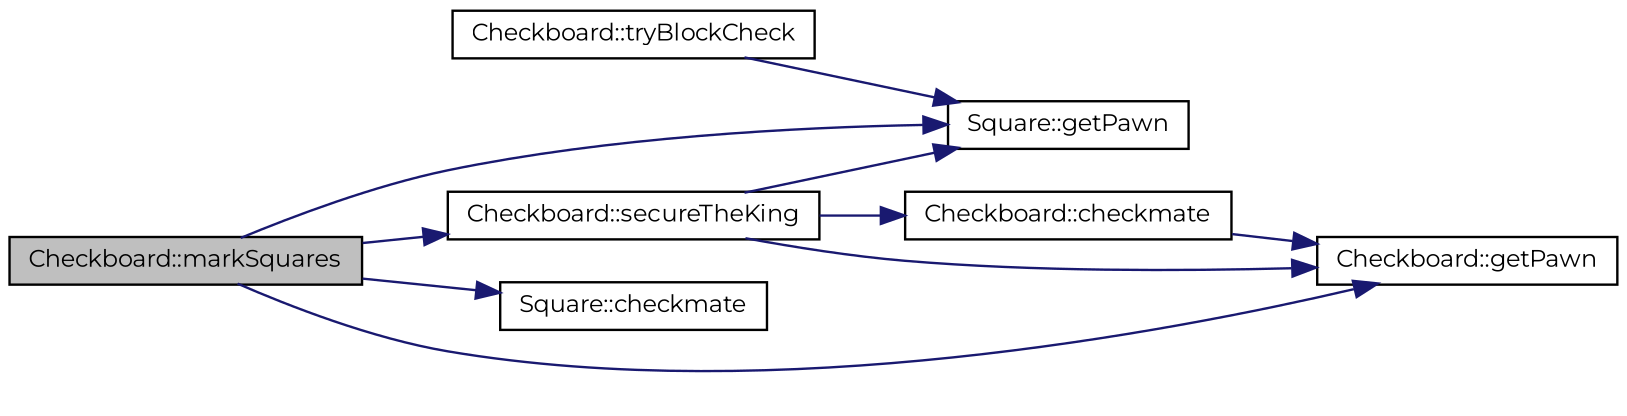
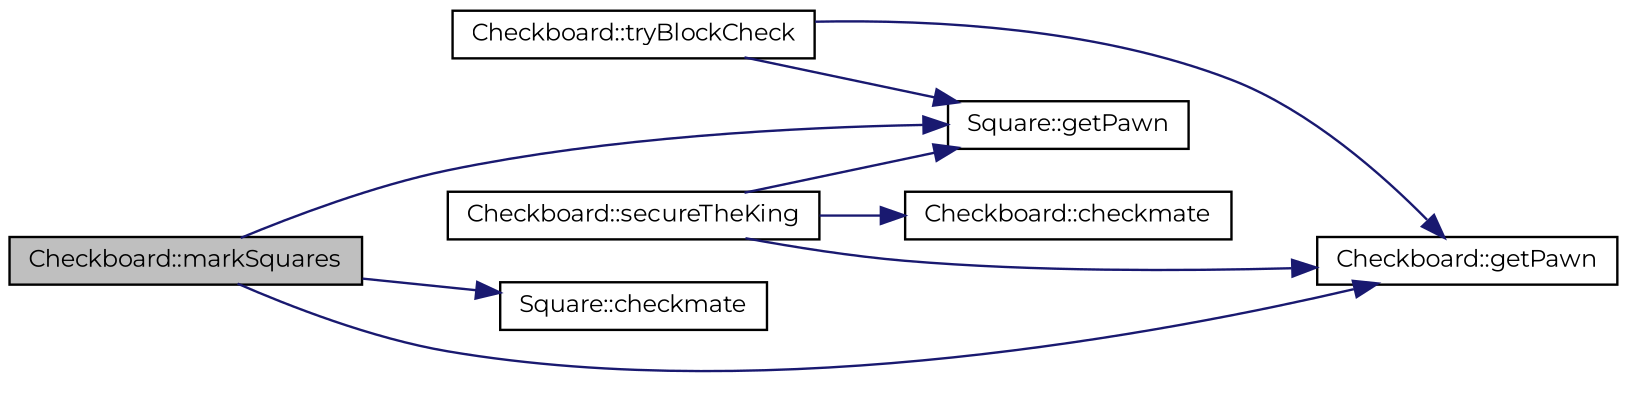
edge "Checkboard::checkmate" -> "Checkboard::getPawn": now "Checkboard::tryBlockCheck" -> "Checkboard::getPawn"
edge "Checkboard::markSquares" -> "Checkboard::secureTheKing": removed
